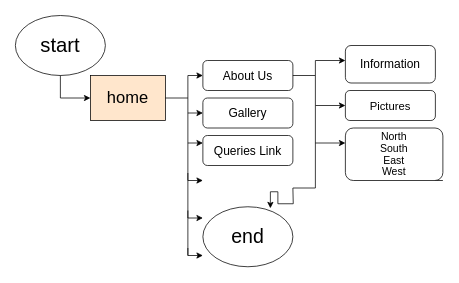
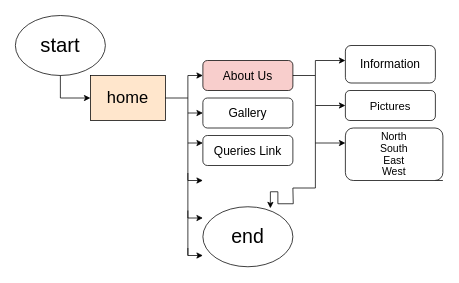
node "About Us": fillcolor #ffffff -> #f8cecc
